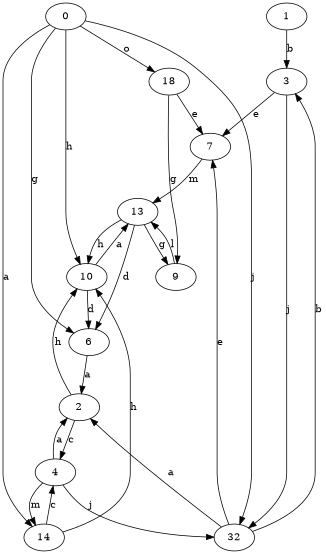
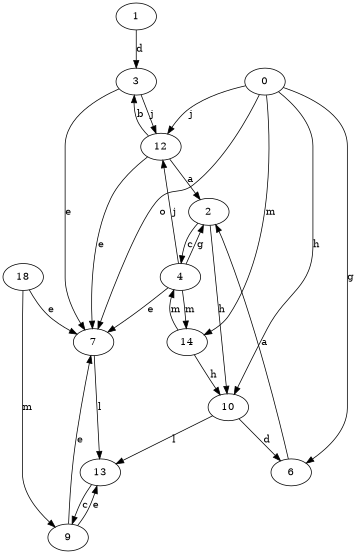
edge "0" -> "18": now "0" -> "7"
edge "1" -> "3": label "b" -> "d"
edge "18" -> "9": label "g" -> "m"
edge "7" -> "13": label "m" -> "l"
edge "13" -> "10": removed, label "h"
edge "10" -> "13": label "a" -> "l"
edge "13" -> "9": label "g" -> "c"
edge "9" -> "13": label "l" -> "e"
edge "13" -> "6": removed, label "d"
edge "0" -> "14": label "a" -> "m"
edge "4" -> "7": added, label "e"
edge "4" -> "2": label "a" -> "g"
edge "9" -> "7": added, label "e"
edge "14" -> "4": label "c" -> "m"
node "32": label "32" -> "12"
